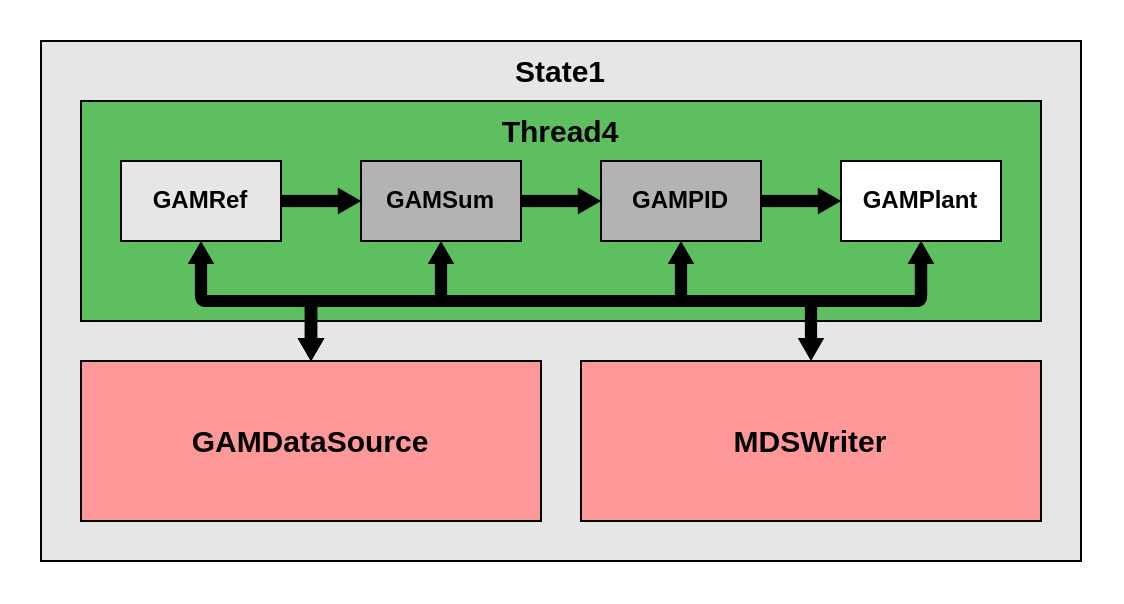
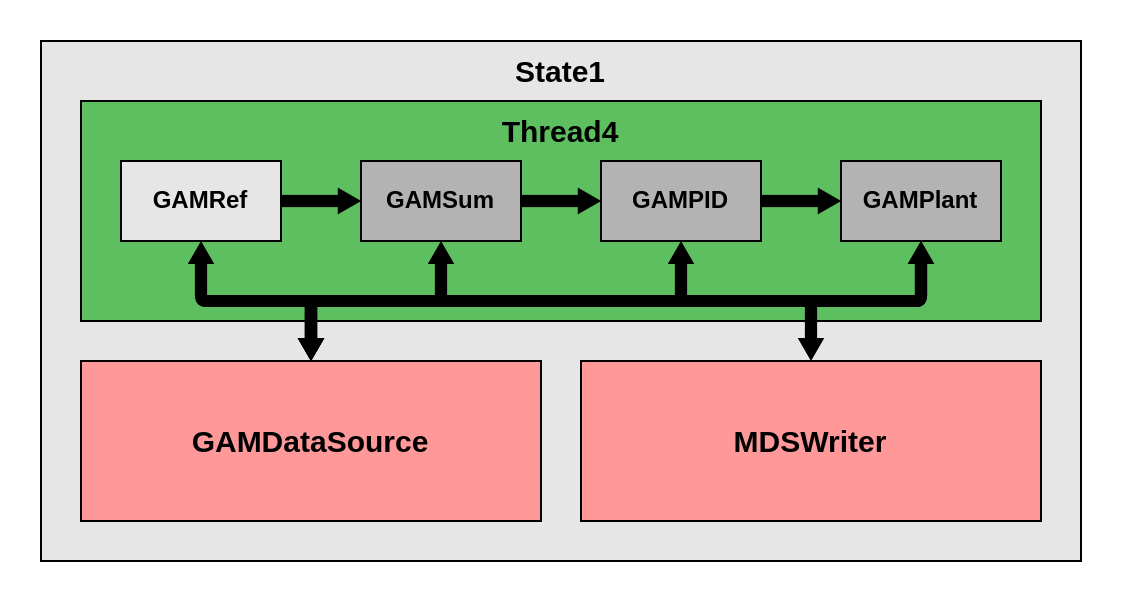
node "GAMPlant": fillcolor #ffffff -> #b3b3b3
